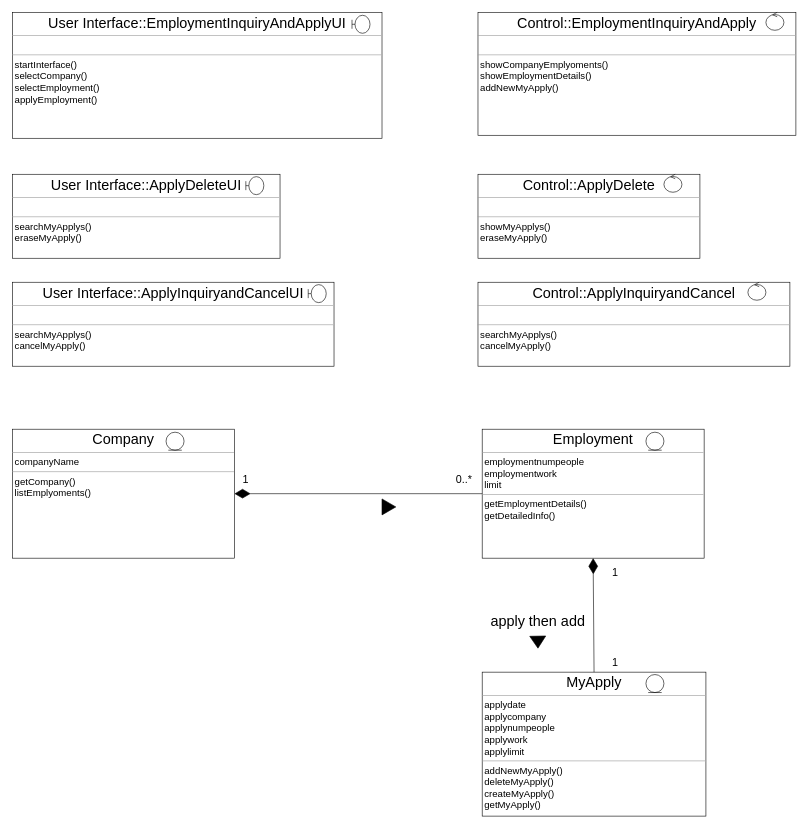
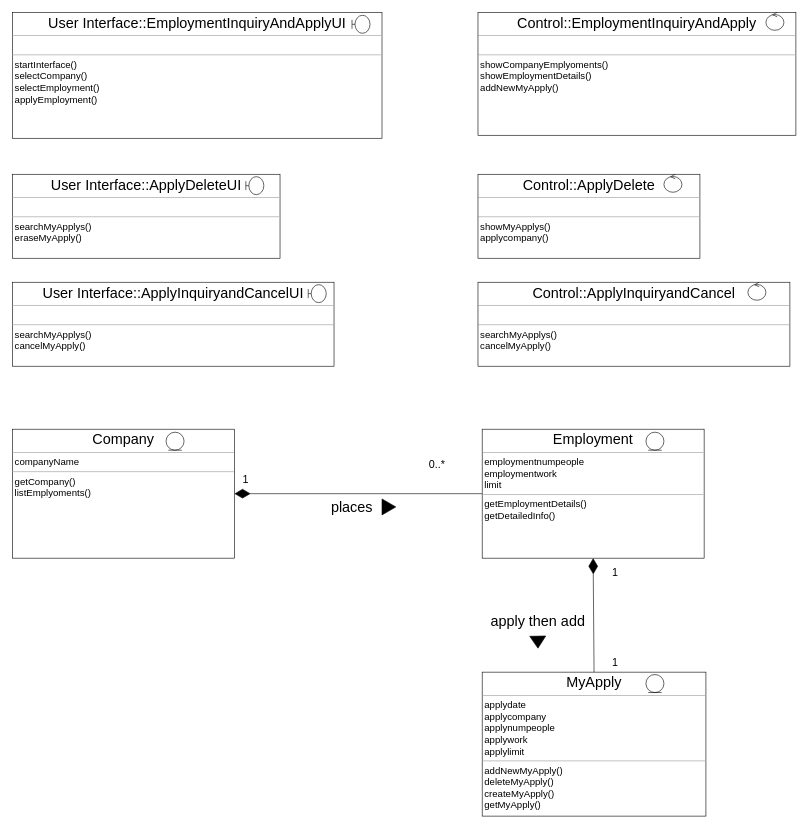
node "Control::ApplyDelete showMyApplys() eraseMyApply()": label "Control::ApplyDelete showMyApplys() eraseMyApply()" -> "Control::ApplyDelete showMyApplys() applycompany()"
node "0..*": moved (464, 480) -> (437, 465)
node "places": added
